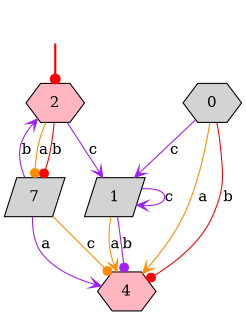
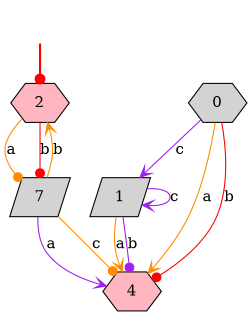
edge "2" -> "1": removed, label "c"
edge "7" -> "2": color purple -> darkorange
